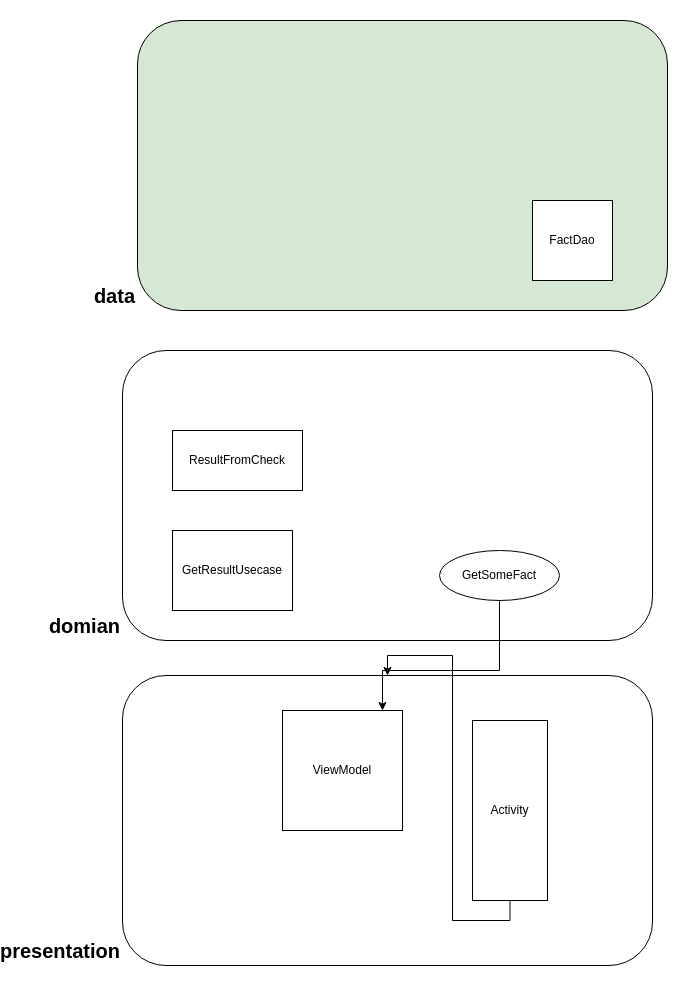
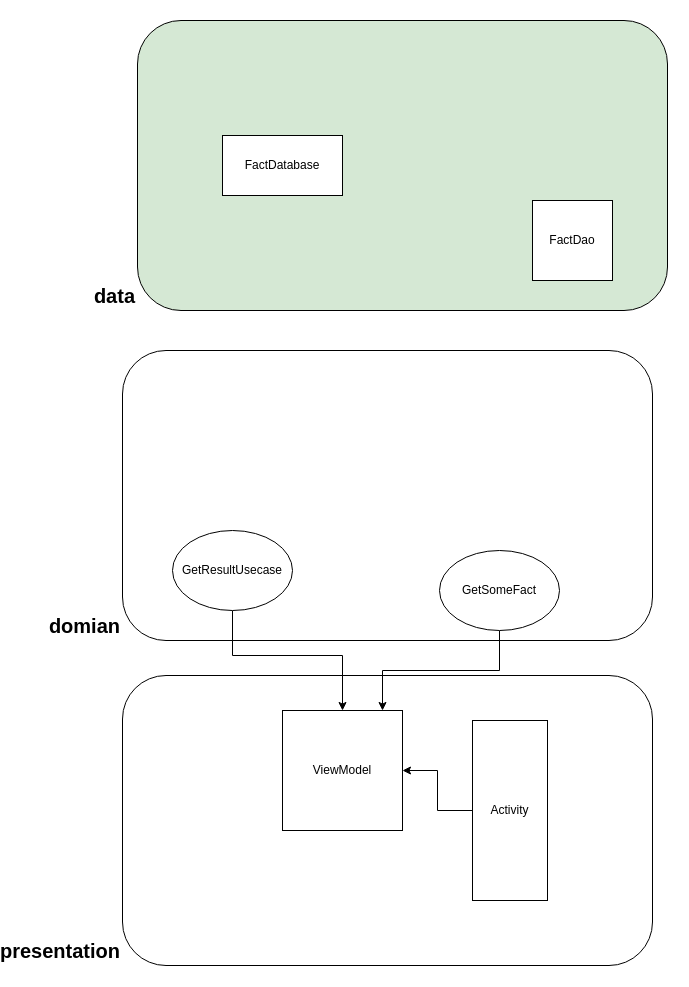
node "FactDatabase": added
node "ResultFromCheck": removed
node "GetResultUsecase": shape rectangle -> ellipse
node "GetSomeFact": size 120x50 -> 120x80
edge "GetResultUsecase" -> "ViewModel": added
edge "Activity" -> "presentation": now "Activity" -> "ViewModel"
